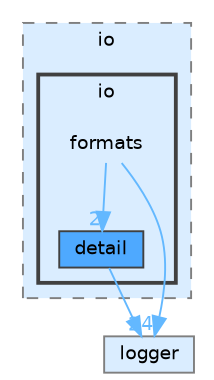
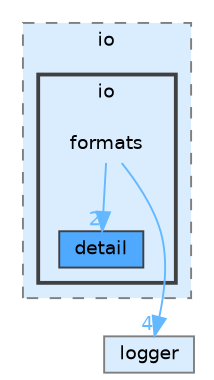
edge "detail" -> "logger": removed
